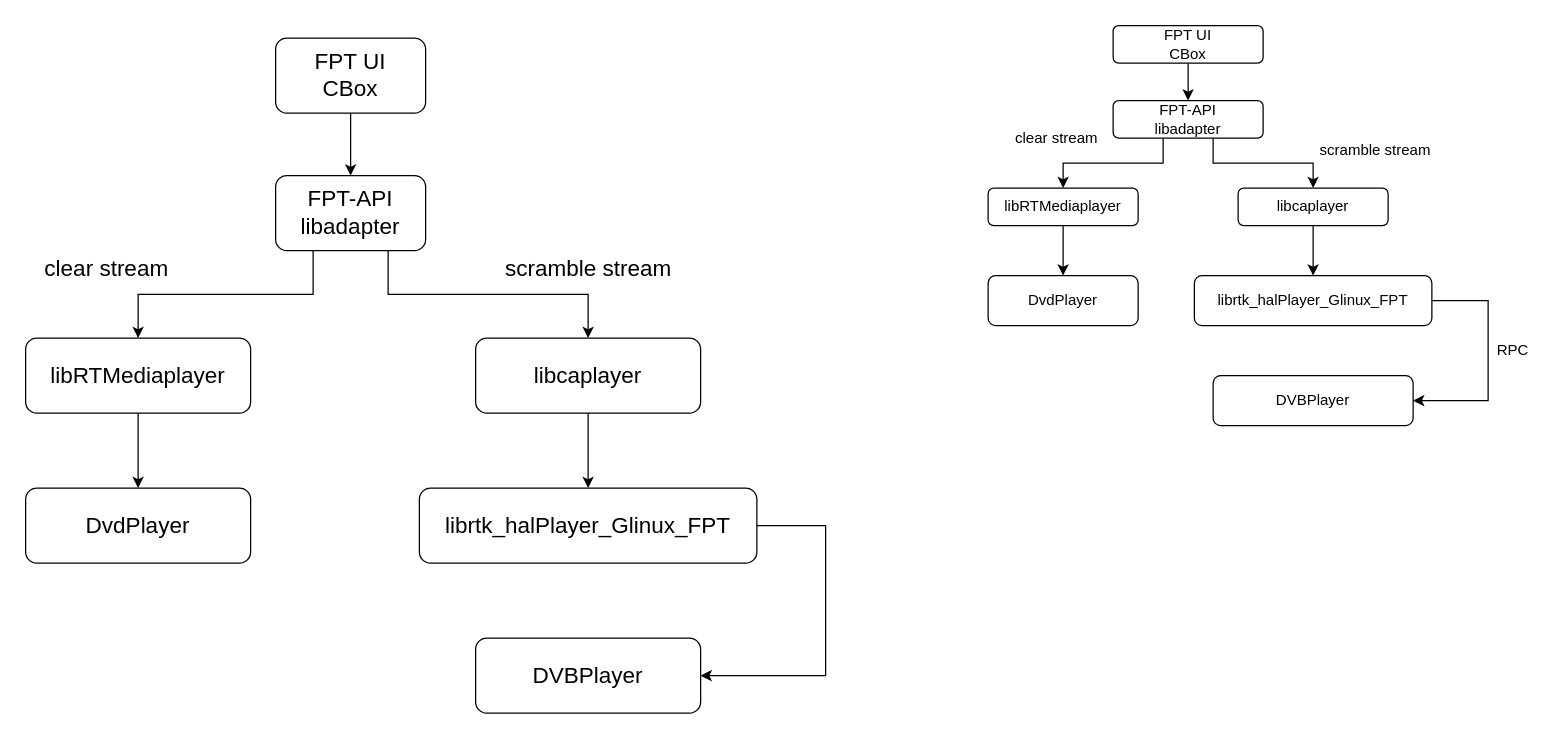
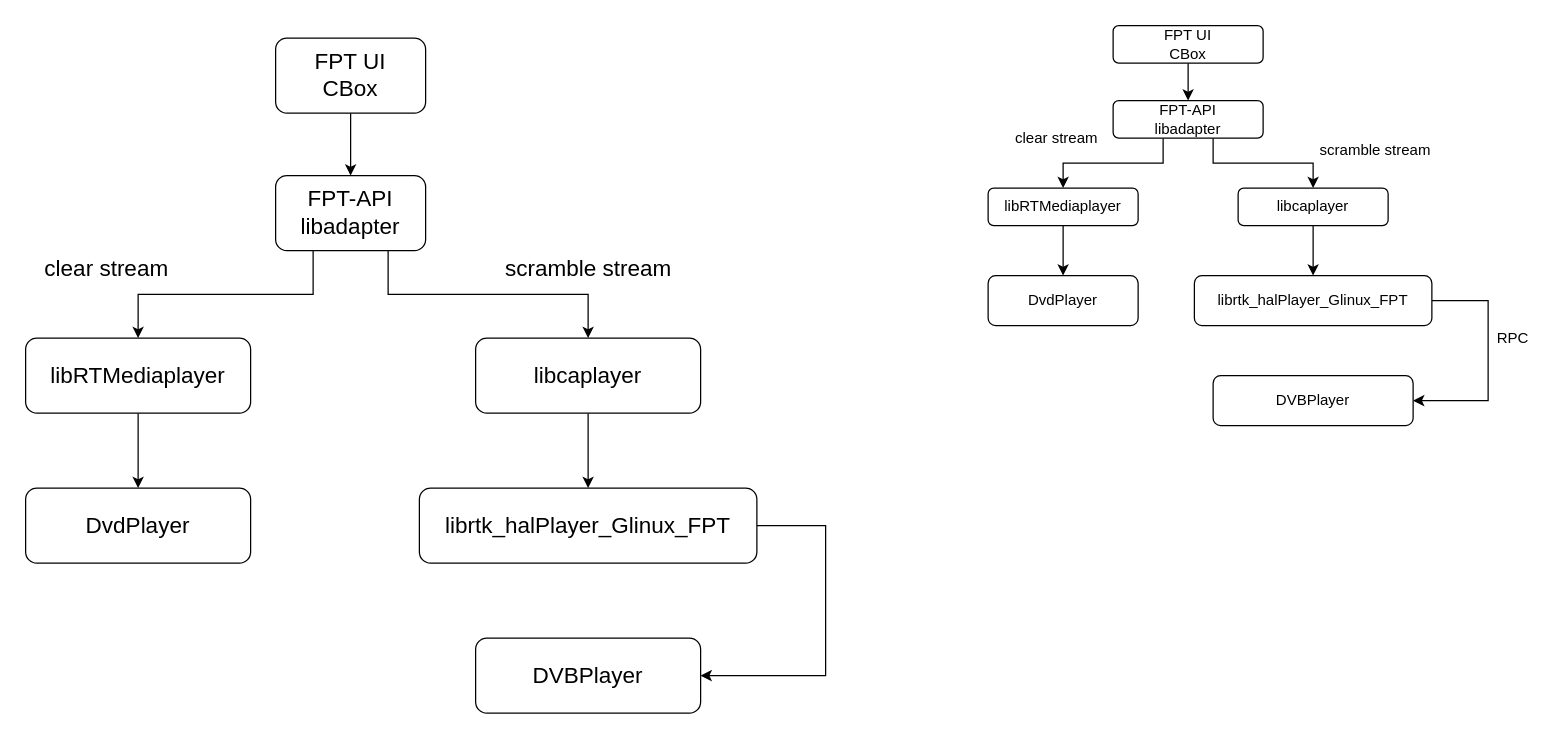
node "RPC": moved (1513, 351) -> (1513, 338)
